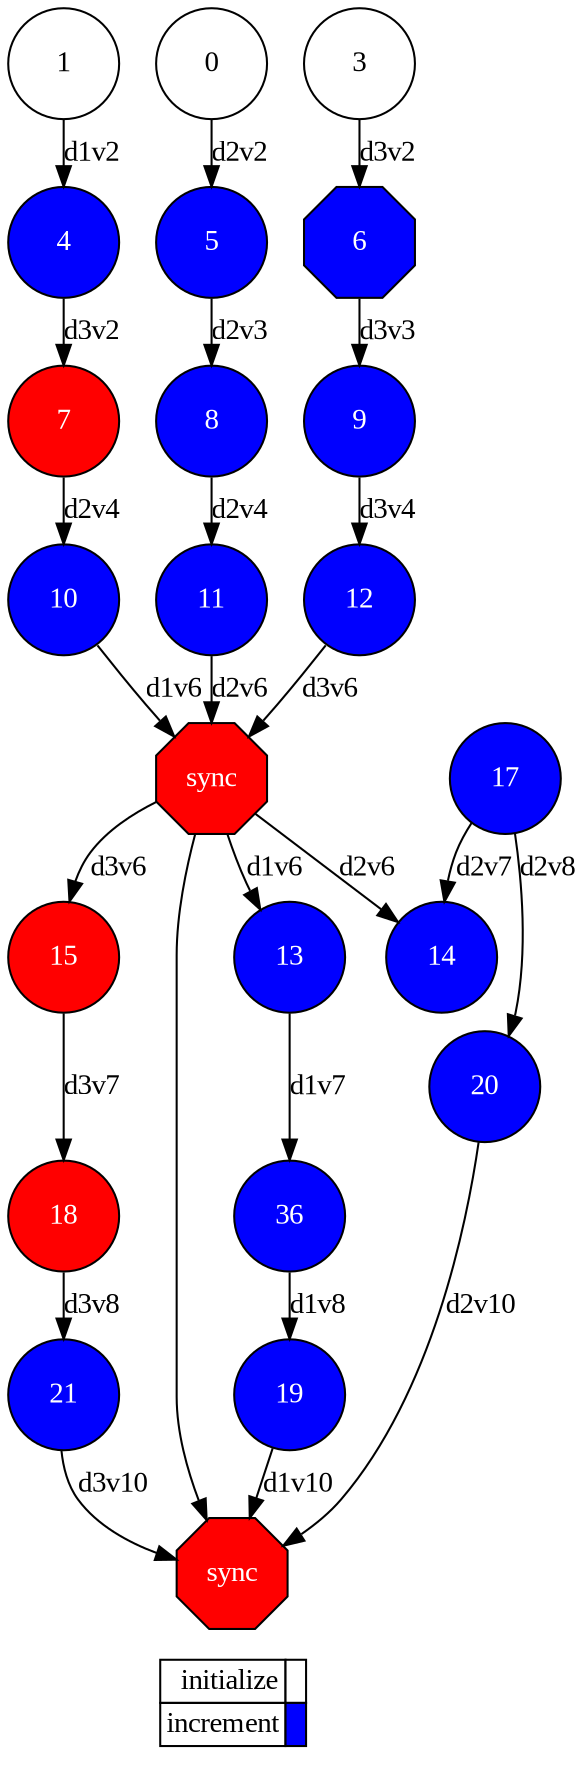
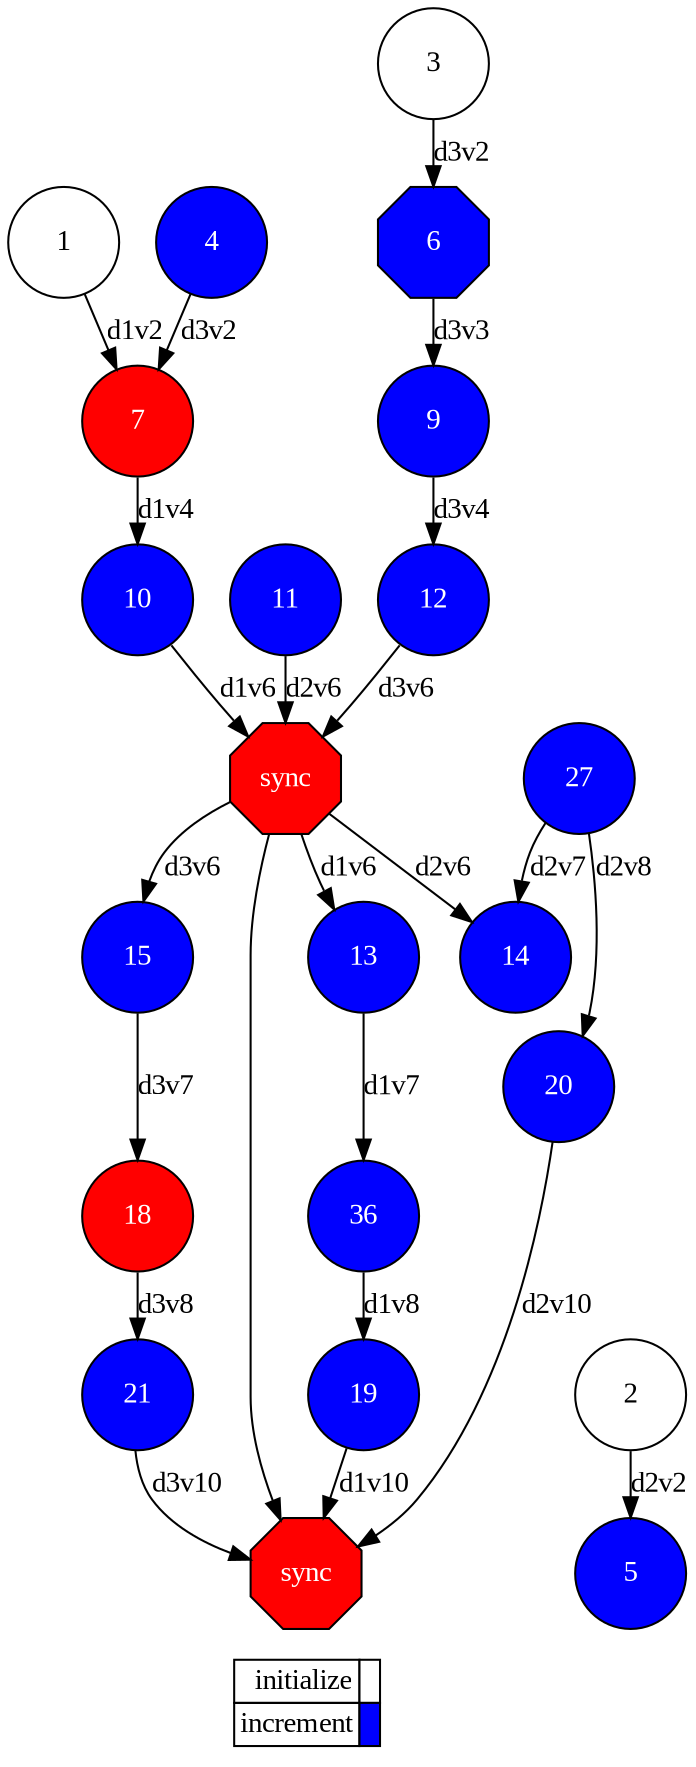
node "0": label "0" -> "2"
edge "1" -> "4": now "1" -> "7"
node "8": removed
edge "7" -> "10": label "d2v4" -> "d1v4"
node "17": label "17" -> "27"
node "15": fillcolor #ff0000 -> #0000ff
